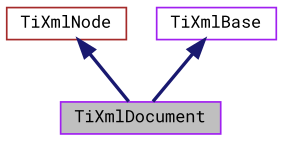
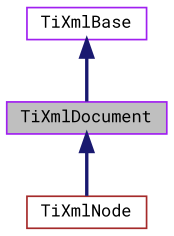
edge "TiXmlDocument" -> "TiXmlNode": reversed
